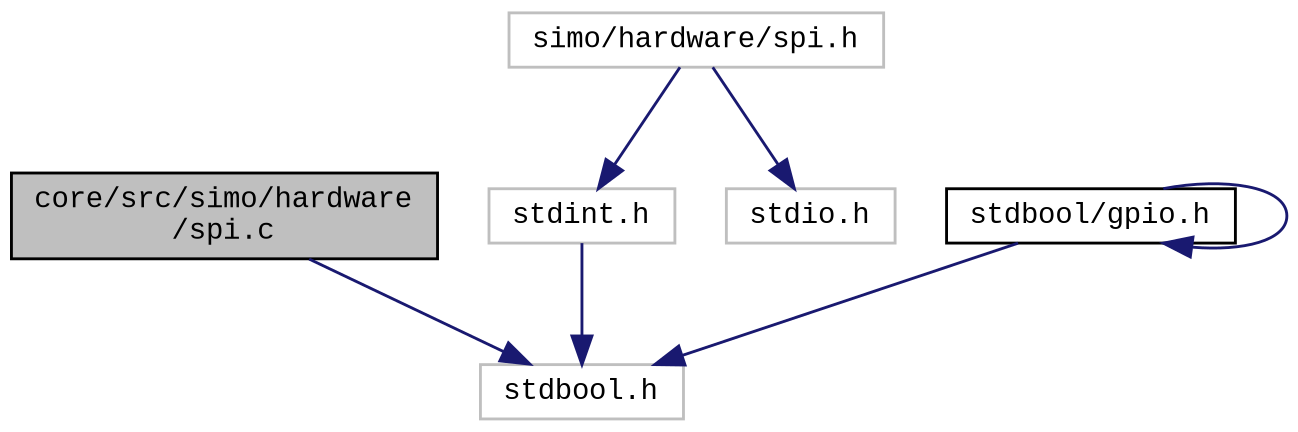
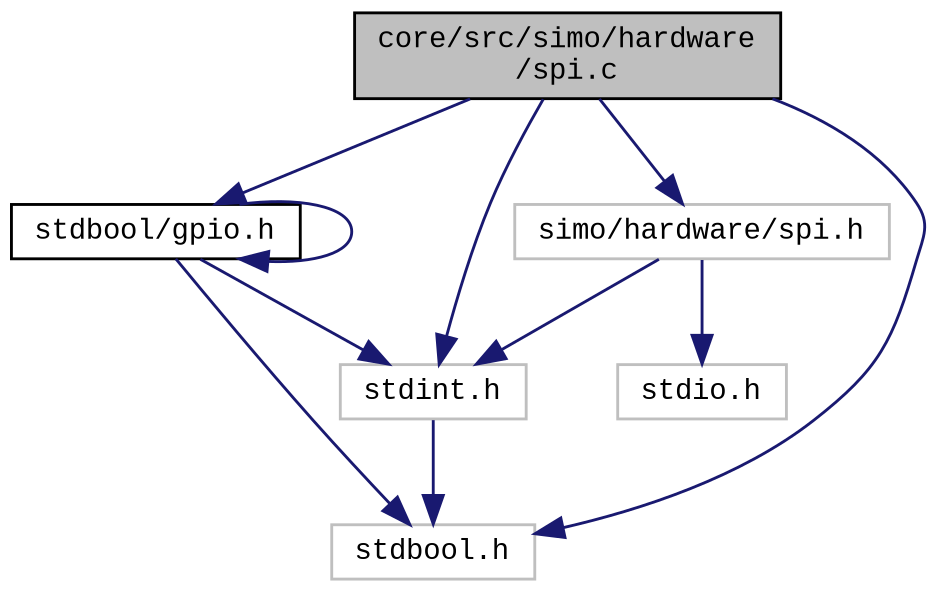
edge "core/src/simo/hardware /spi.c" -> "simo/hardware/spi.h": added
edge "core/src/simo/hardware /spi.c" -> "stdbool/gpio.h": added
edge "core/src/simo/hardware /spi.c" -> "stdint.h": added
edge "stdbool/gpio.h" -> "stdint.h": added
